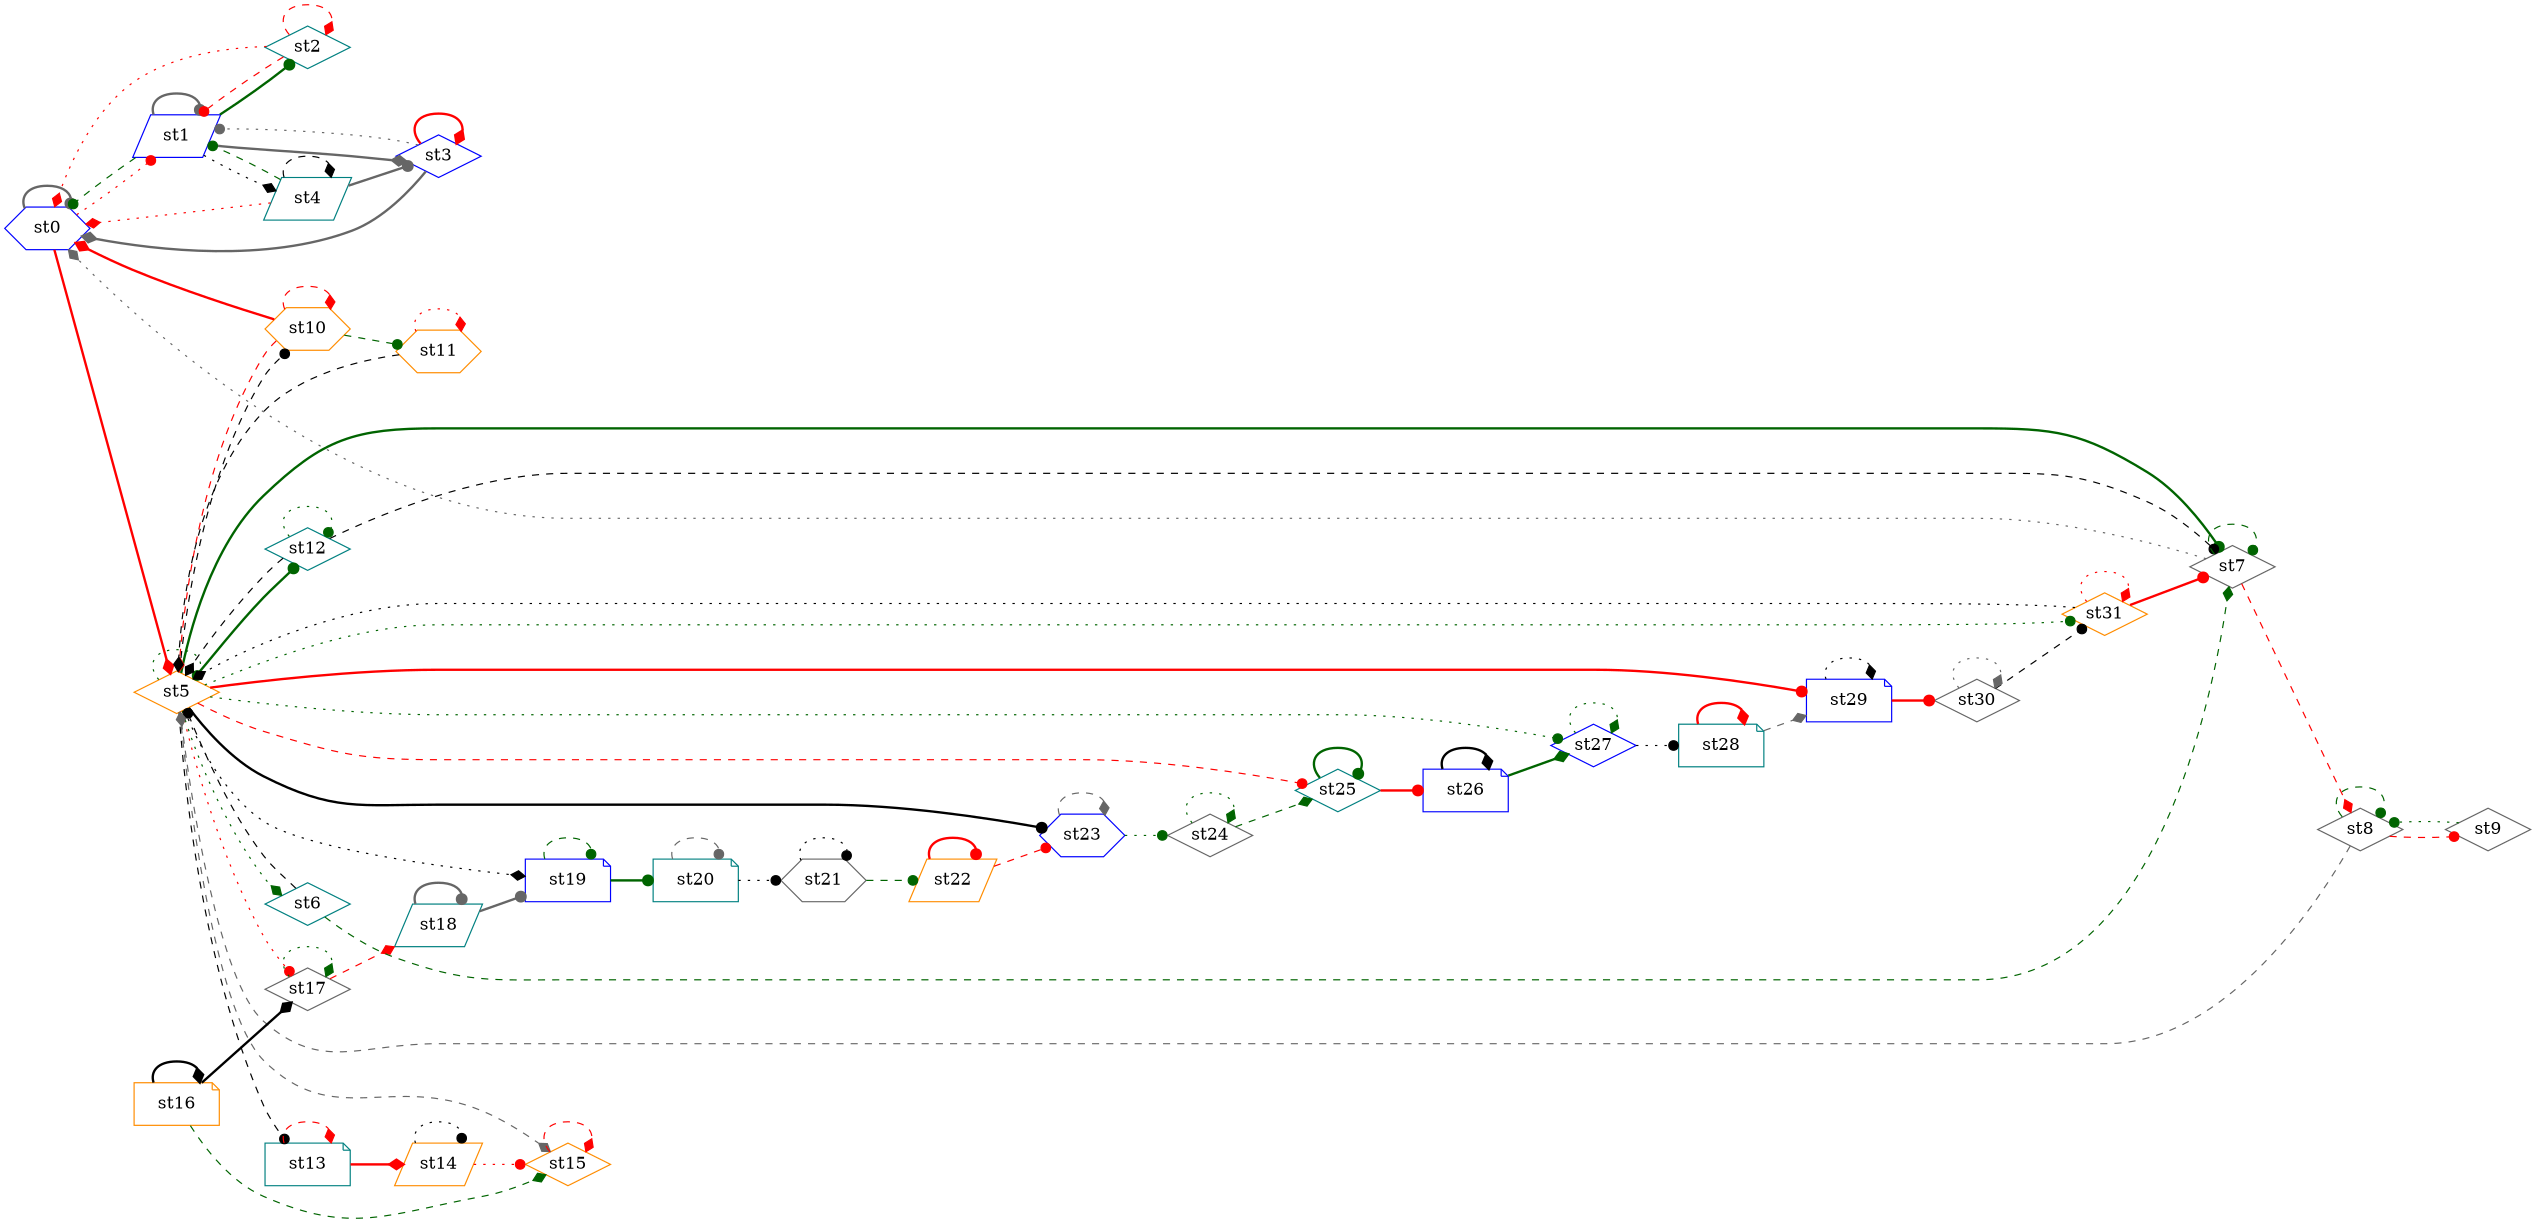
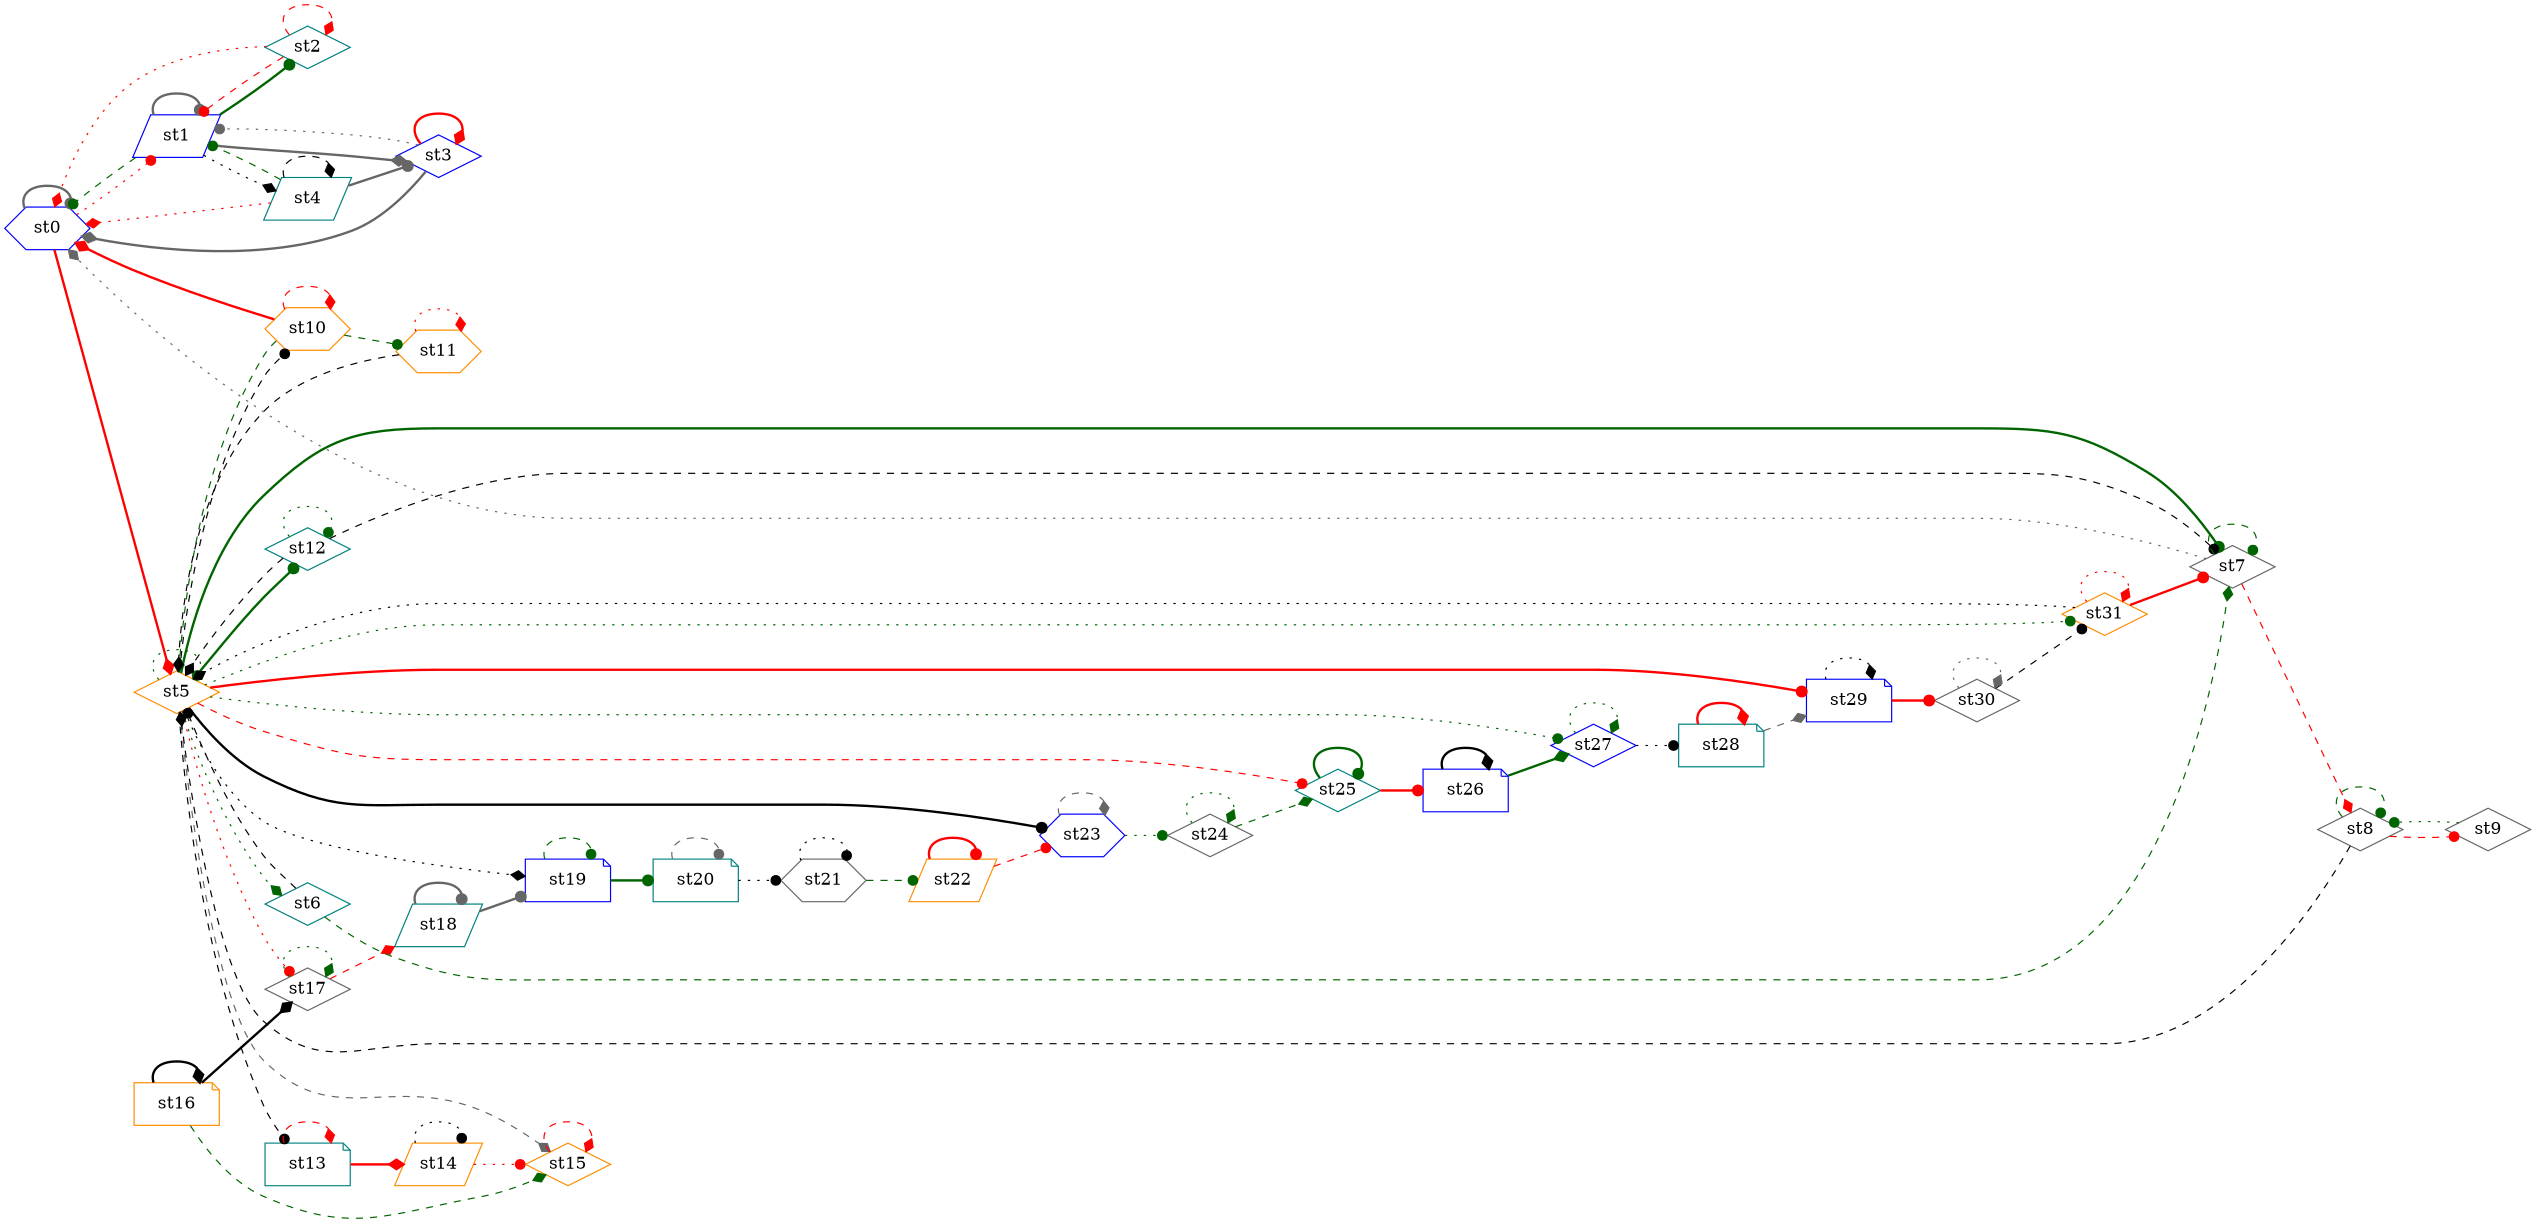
edge "st10" -> "st5": color red -> darkgreen
edge "st8" -> "st5": color gray40 -> black
